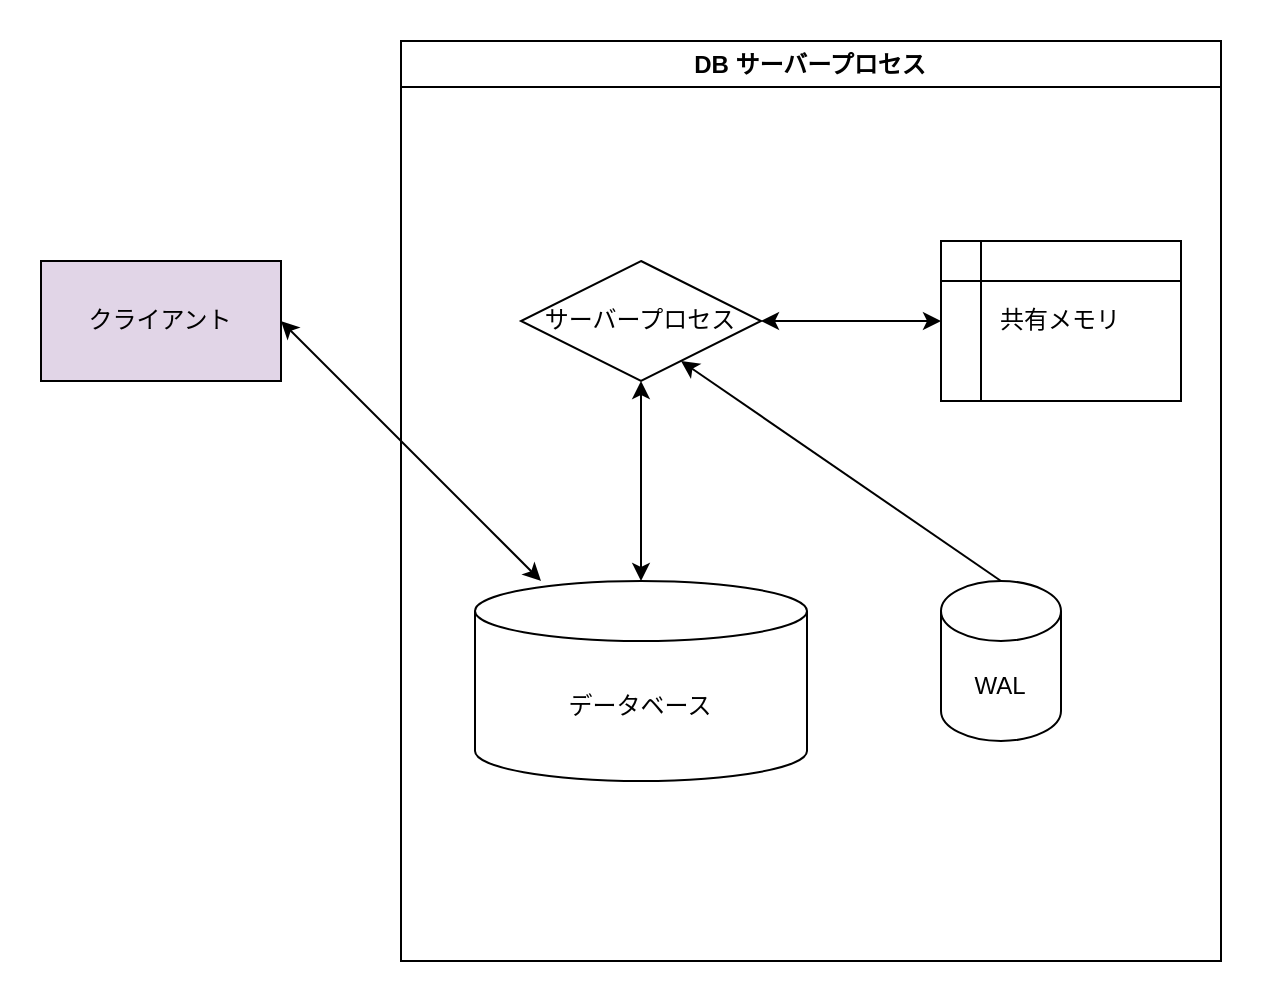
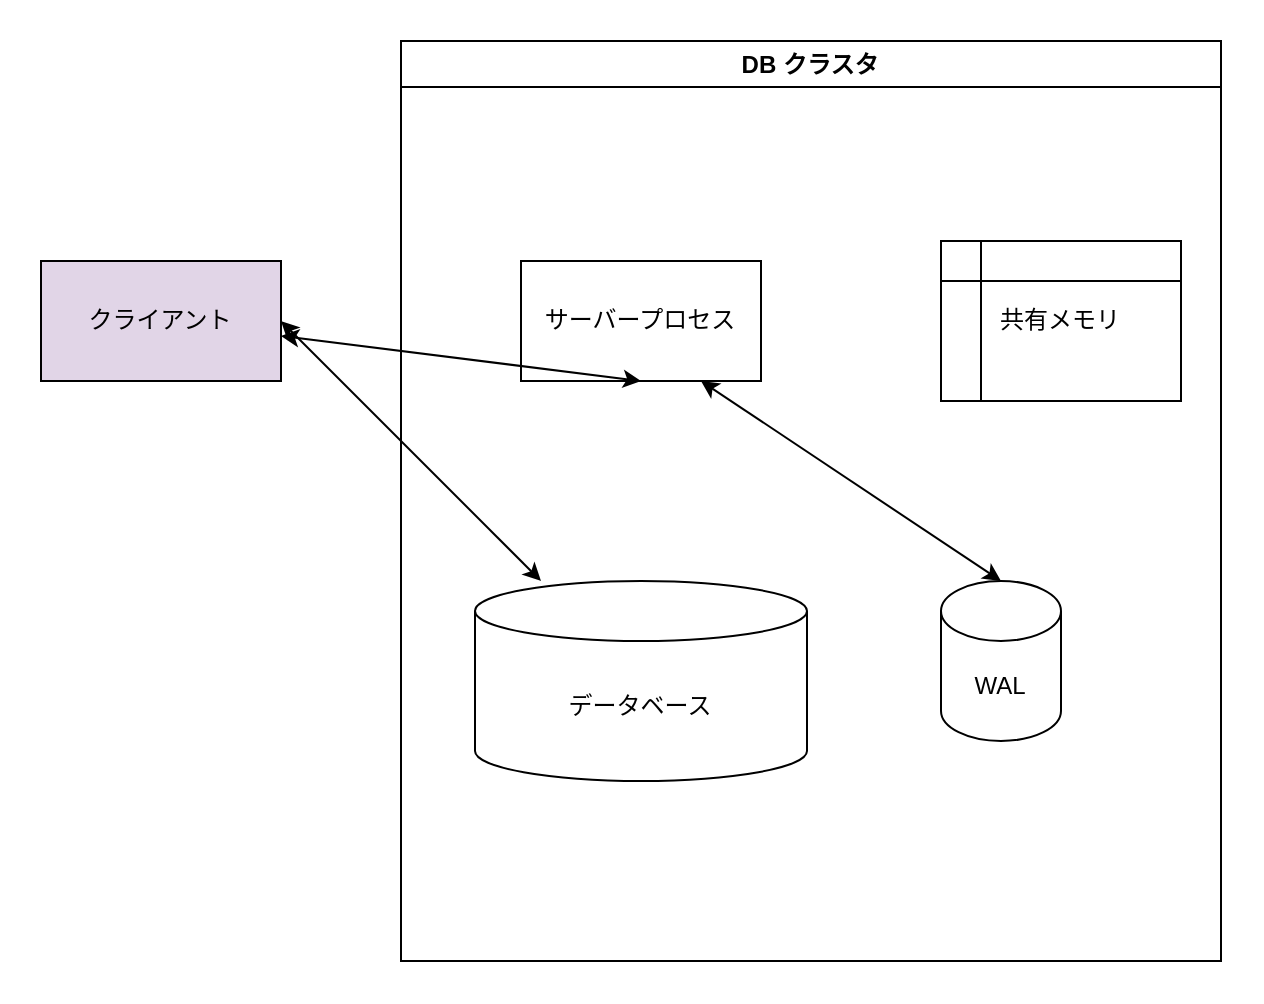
node "DB サーバープロセス": label "DB サーバープロセス" -> "DB クラスタ"
node "サーバープロセス": shape diamond -> rectangle
edge "サーバープロセス" -- "共有メモリ": removed
edge "サーバープロセス" -- "データベース": now "サーバープロセス" -- "クライアント"
edge "WAL" -> "サーバープロセス": arrowhead none -> classic
